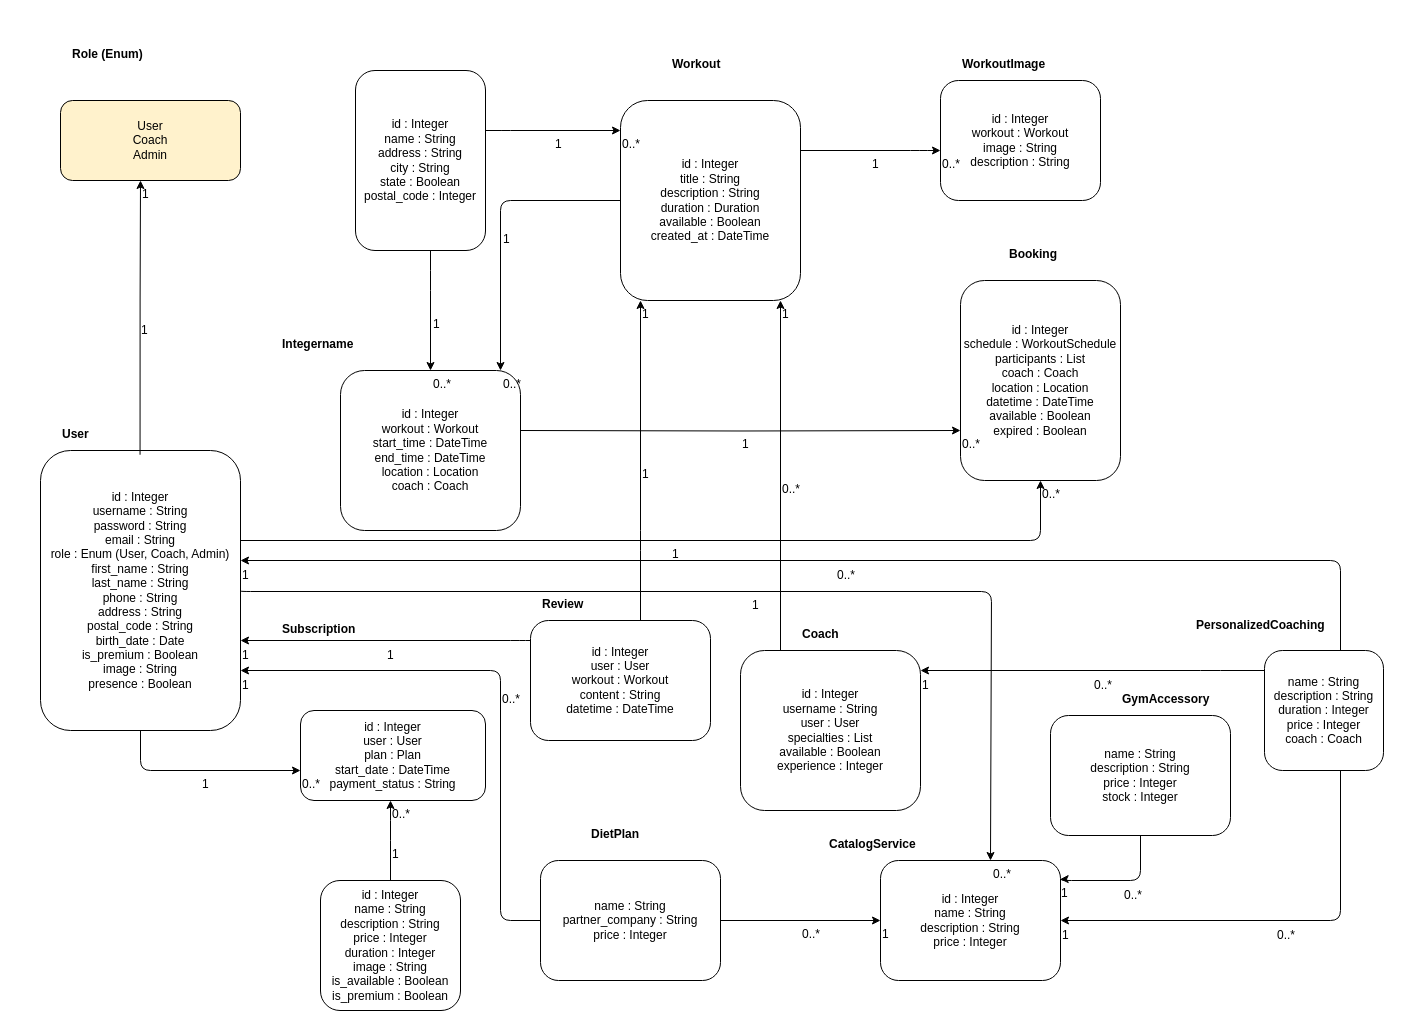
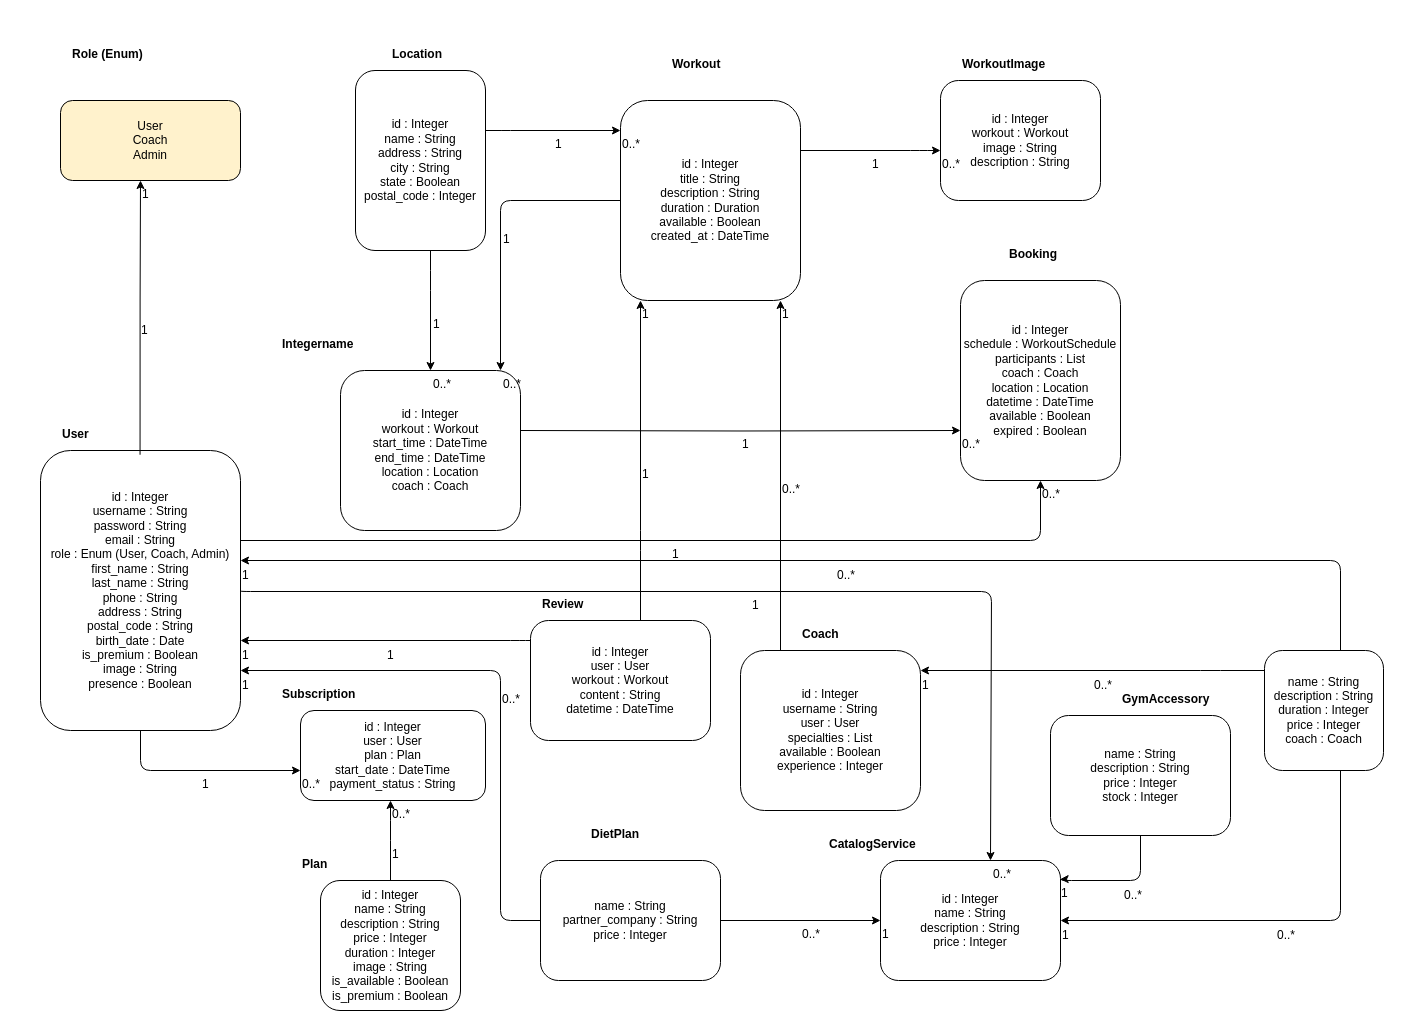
node "Location": added
node "PersonalizedCoaching": removed
node "Subscription": moved (371, 631) -> (371, 696)
node "Plan": added
